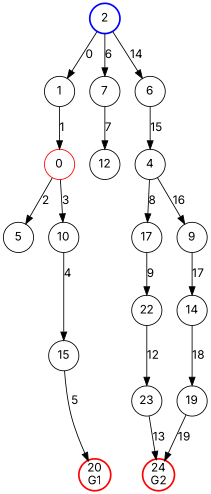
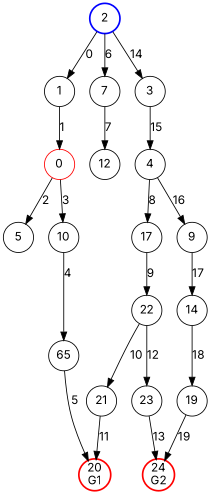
node "6": label "6" -> "3"
node "15": label "15" -> "65"
node "21": added
